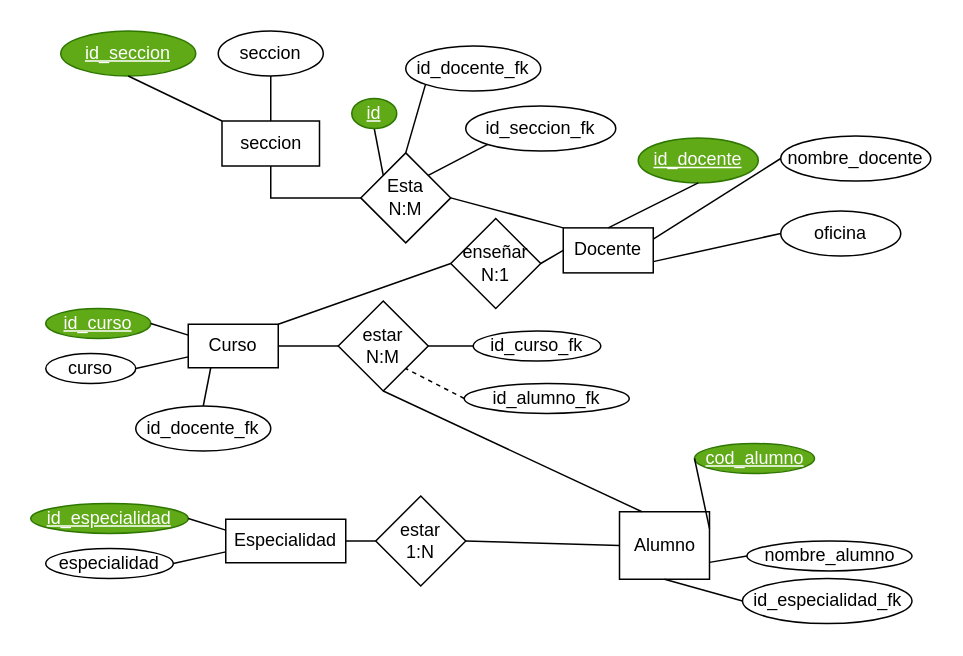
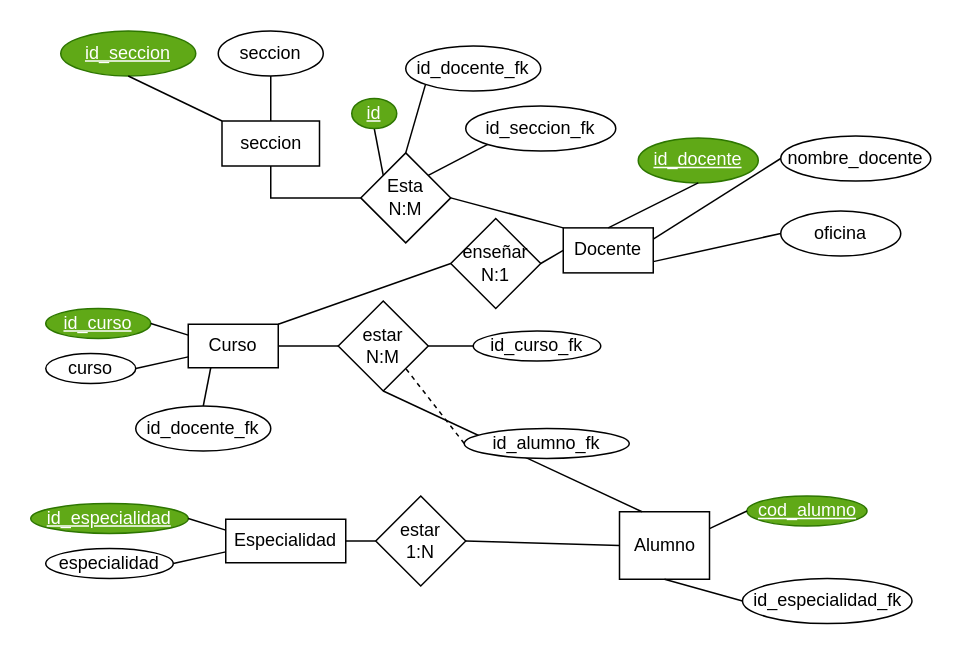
node "id_alumno_fk": moved (547, 398) -> (547, 443)
node "cod_alumno": moved (755, 458) -> (807, 511)
node "nombre_alumno": removed
edge "Alumno" -- "nombre_alumno": removed
